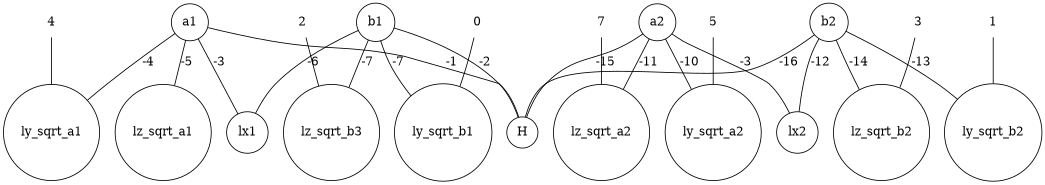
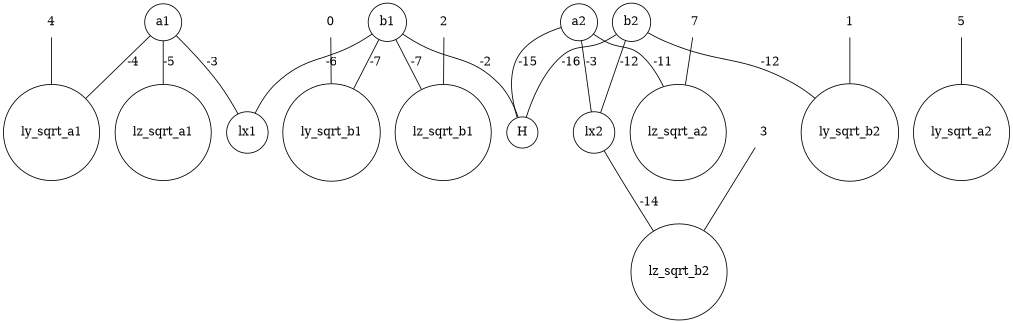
edge "a1" -- "H": removed, label "-1"
edge "b2" -- "ly_sqrt_b2": label "-13" -> "-12"
edge "a2" -- "ly_sqrt_a2": removed, label "-10"
edge "b2" -- "lz_sqrt_b2": now "lx2" -- "lz_sqrt_b2"
node "lz_sqrt_b3": label "lz_sqrt_b3" -> "lz_sqrt_b1"
